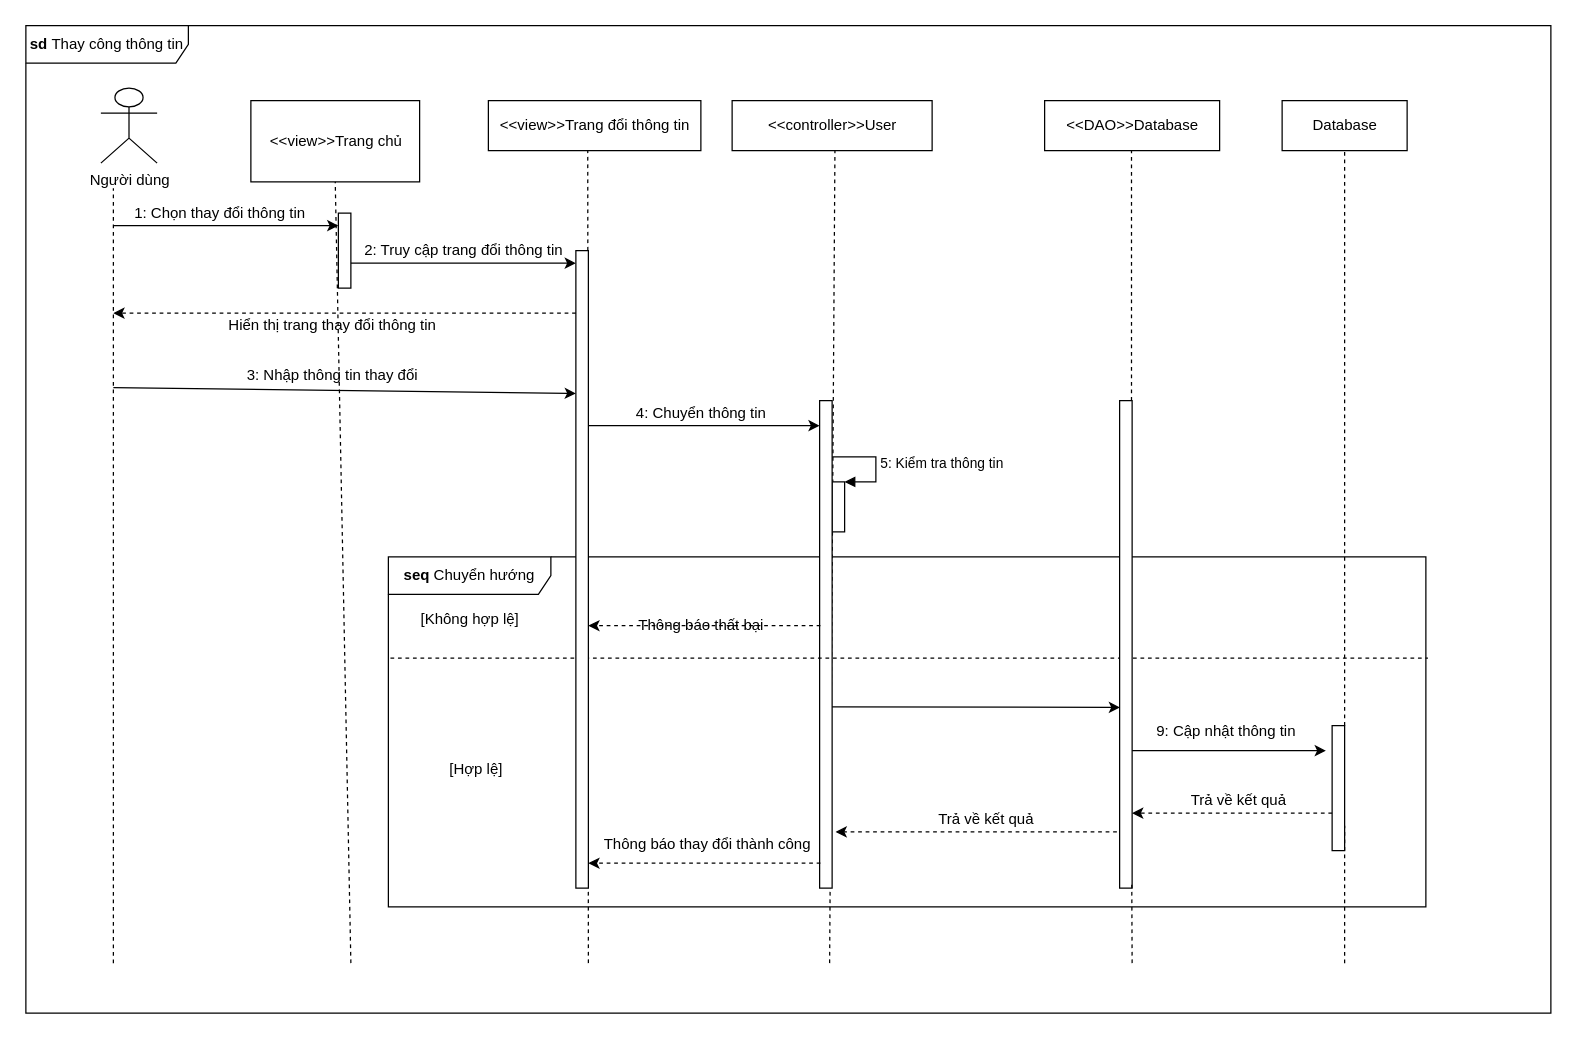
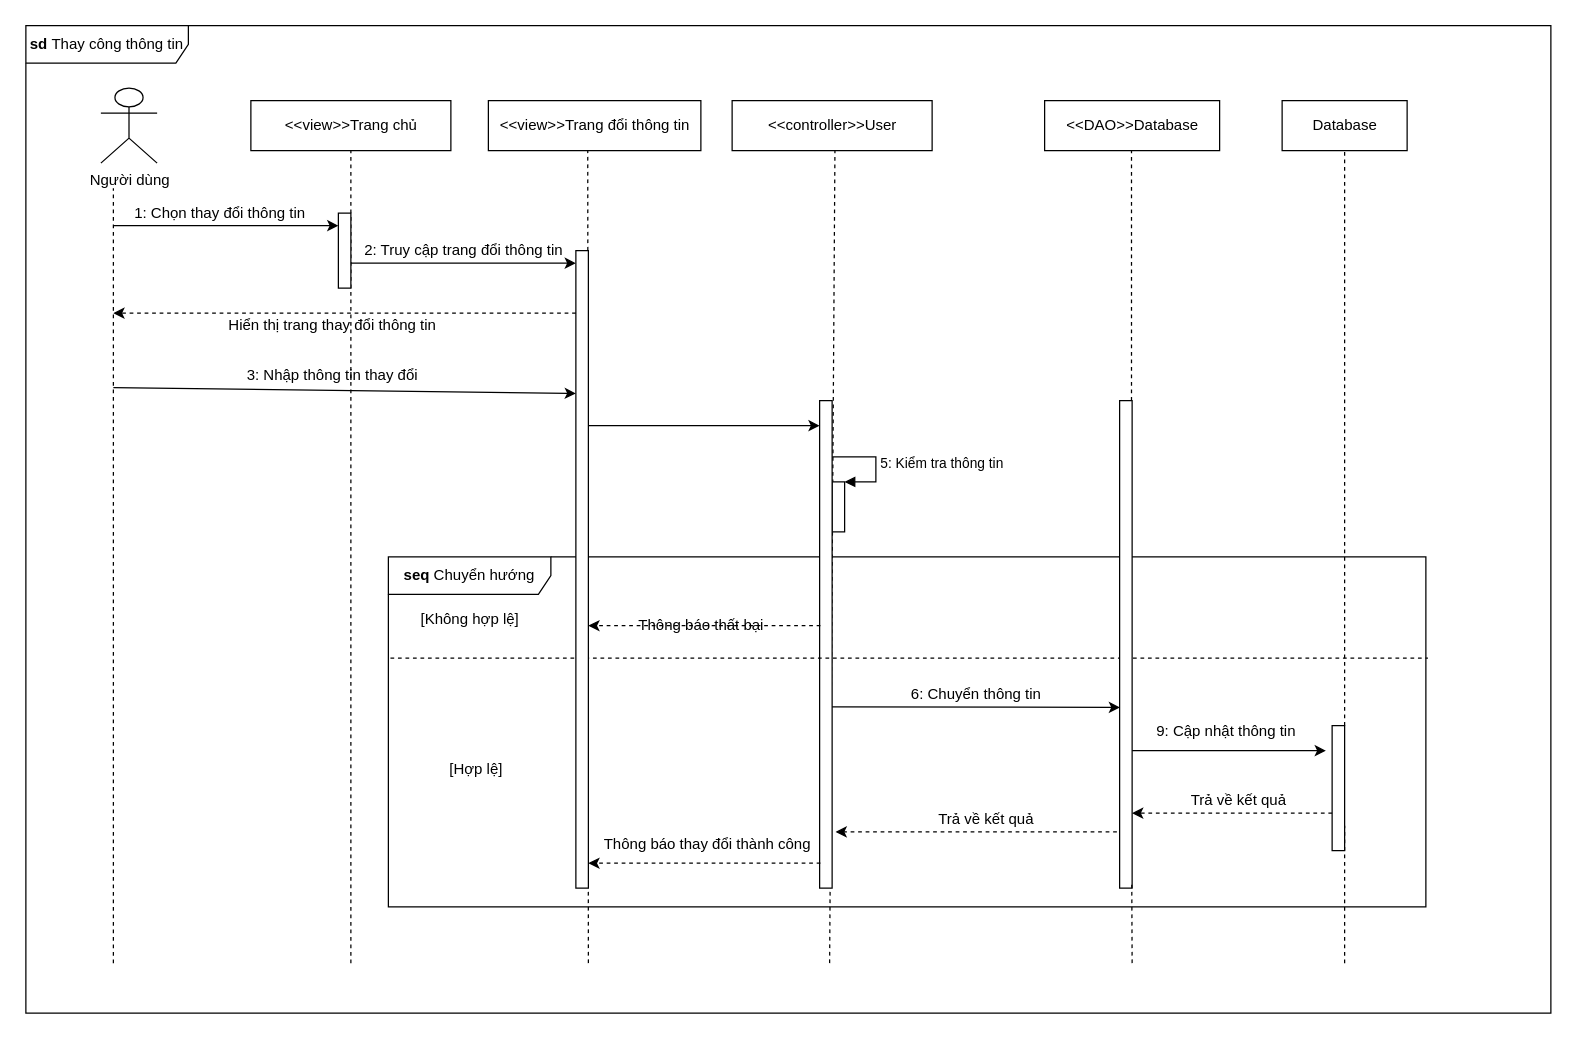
node "<<view>>Trang chủ": size 169x81 -> 200x50
node "4: Chuyển thông tin": removed
node "6: Chuyển thông tin": added
